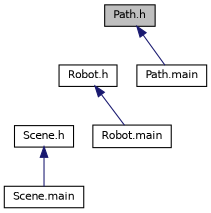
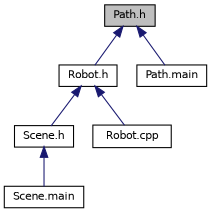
edge "Robot.h" -> "Path.h": added
edge "Scene.h" -> "Robot.h": added
node "Robot.main": label "Robot.main" -> "Robot.cpp"
